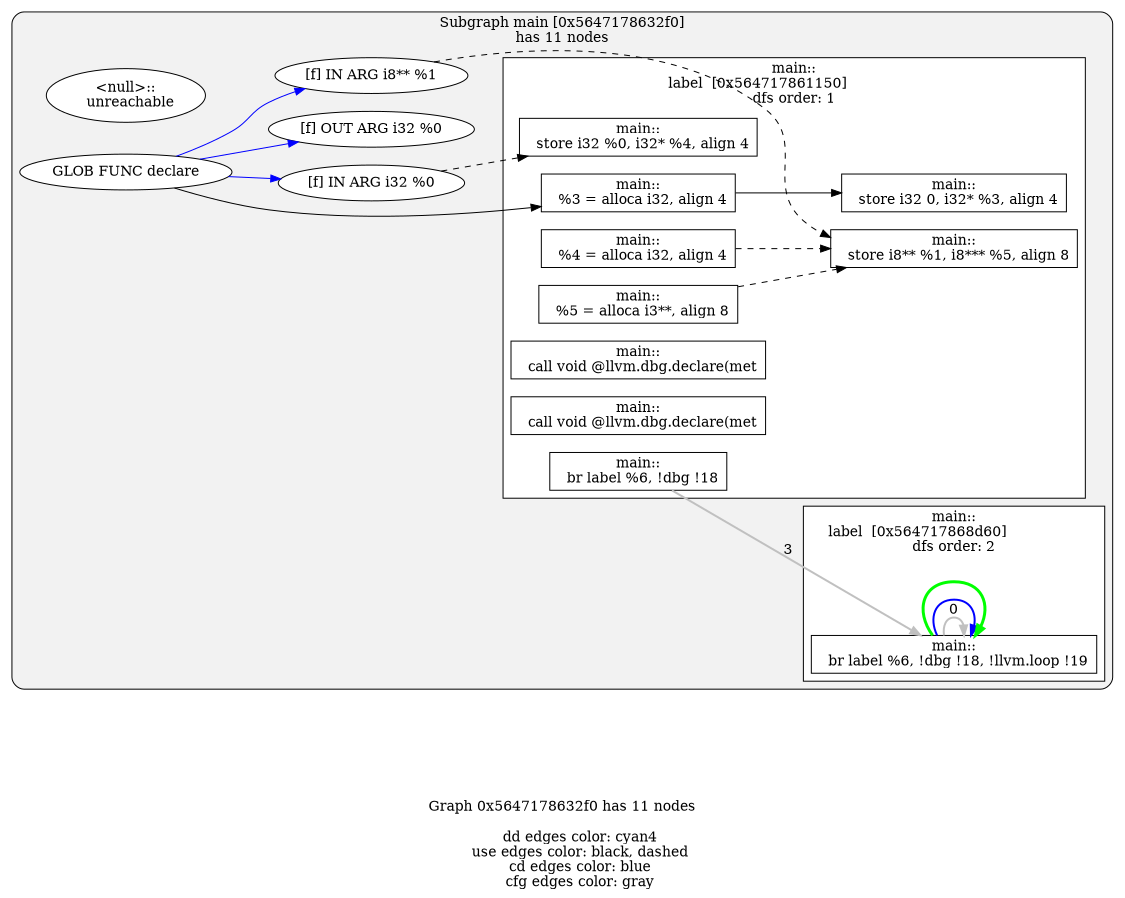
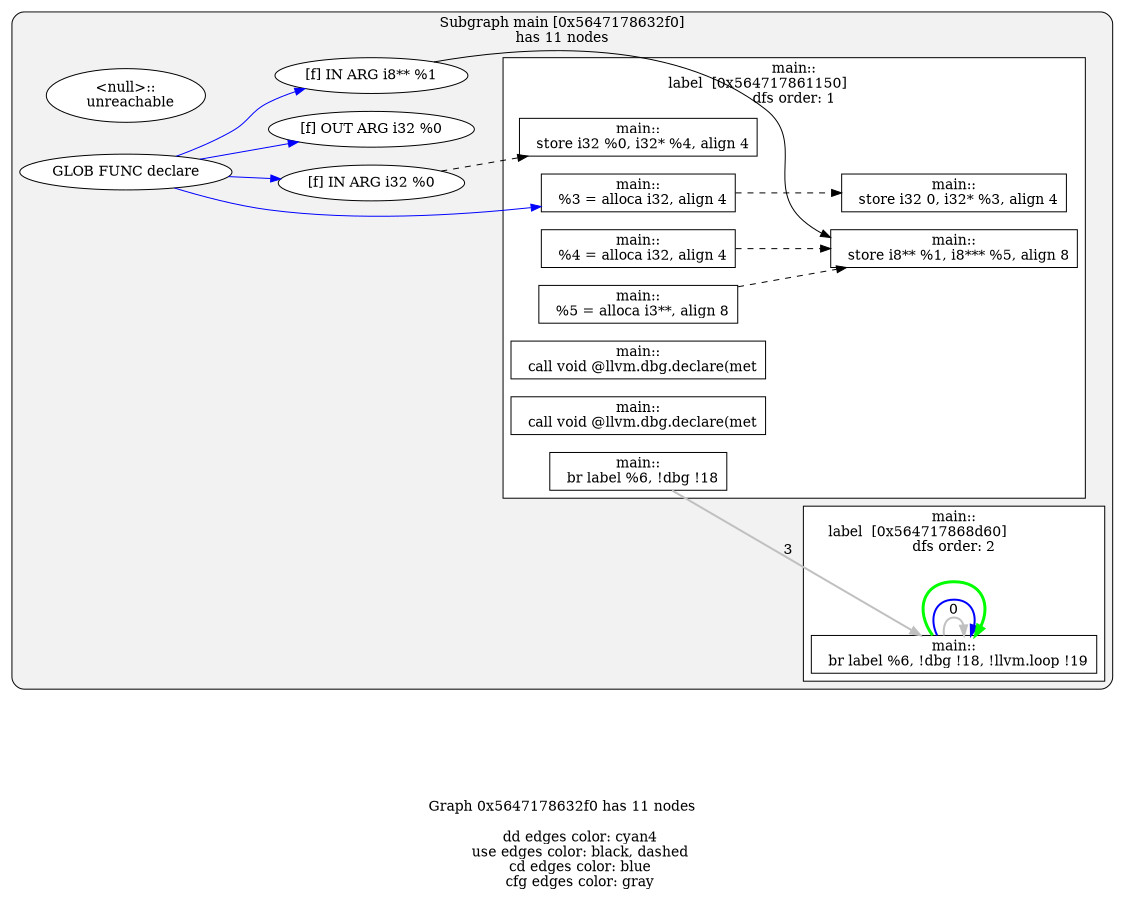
edge "[f] IN ARG i8** %1" -> "main:: store i8** %1, i8*** %5, align 8": style dashed -> solid
edge "main:: %3 = alloca i32, align 4" -> "main:: store i32 0, i32* %3, align 4": style solid -> dashed
edge "GLOB FUNC declare" -> "main:: %3 = alloca i32, align 4": color black -> blue
